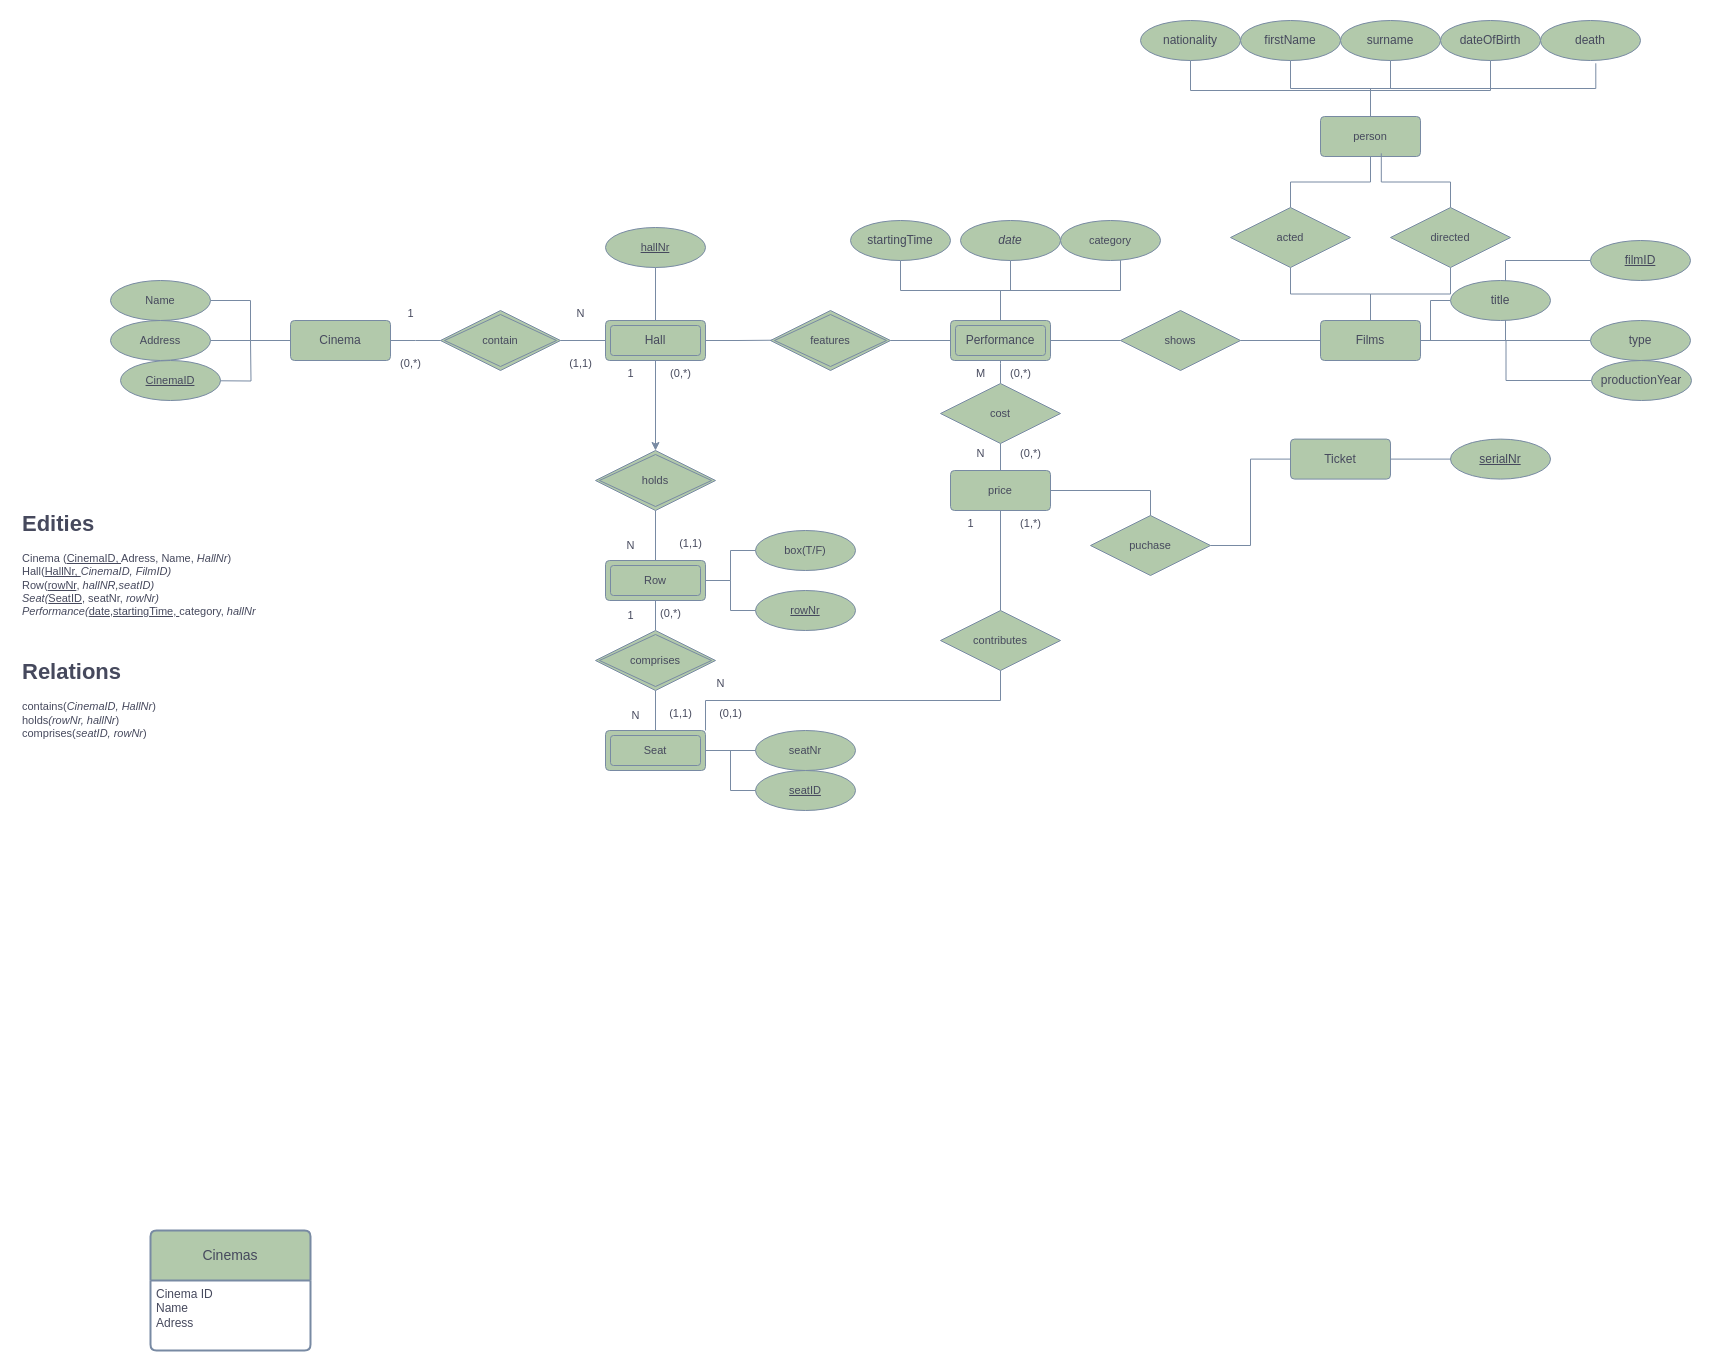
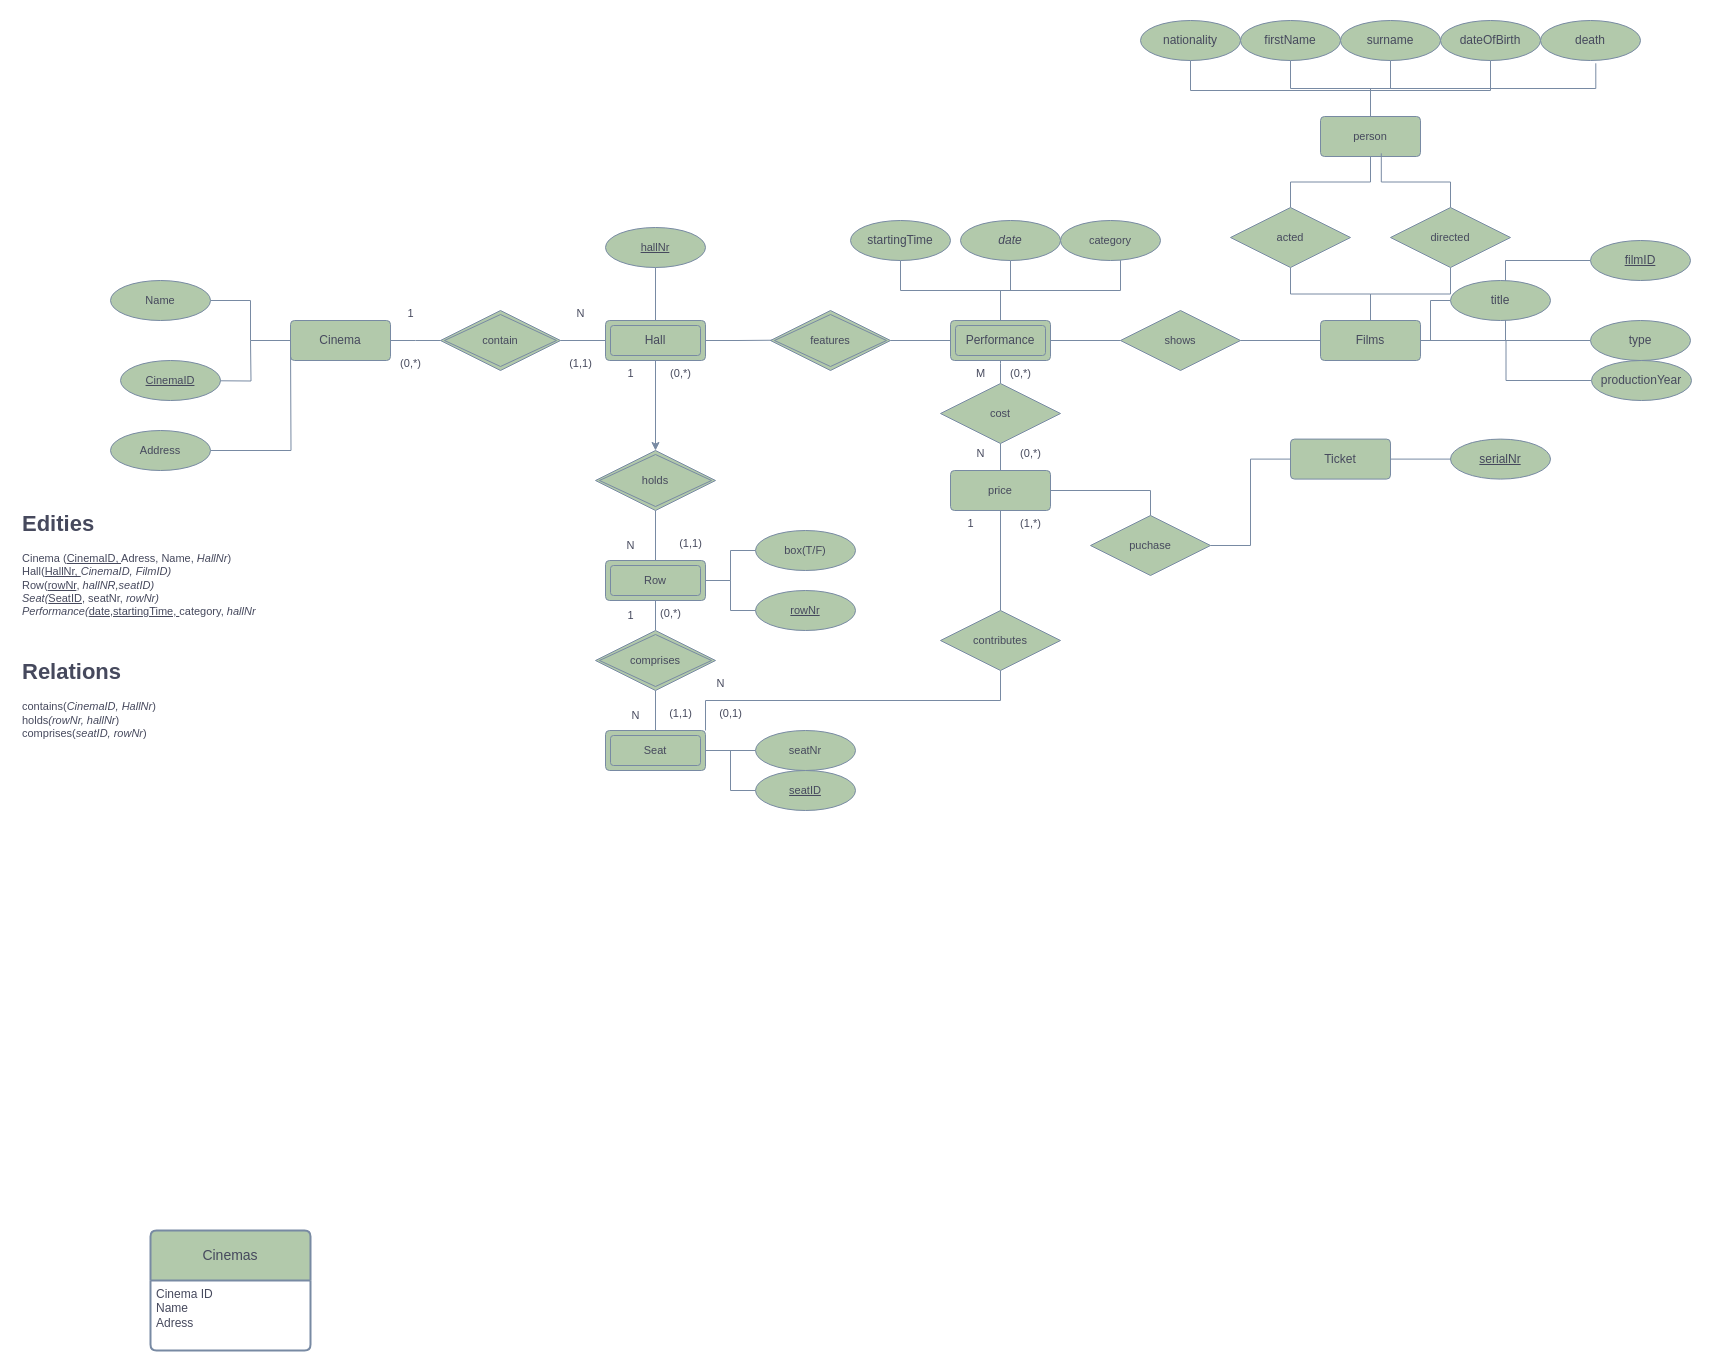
node "Address": moved (161, 341) -> (161, 451)
